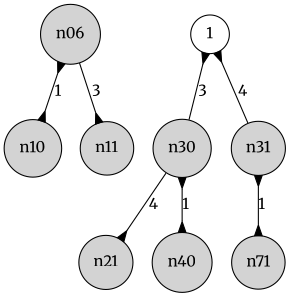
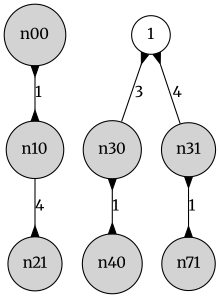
node "n06": label "n06" -> "n00"
node "n11": removed
edge "n30" -- "n21": now "n10" -- "n21"
